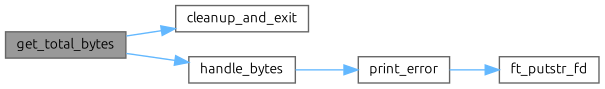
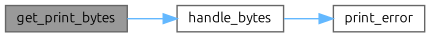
node "cleanup_and_exit": removed
node "get_total_bytes": label "get_total_bytes" -> "get_print_bytes"
node "ft_putstr_fd": removed
